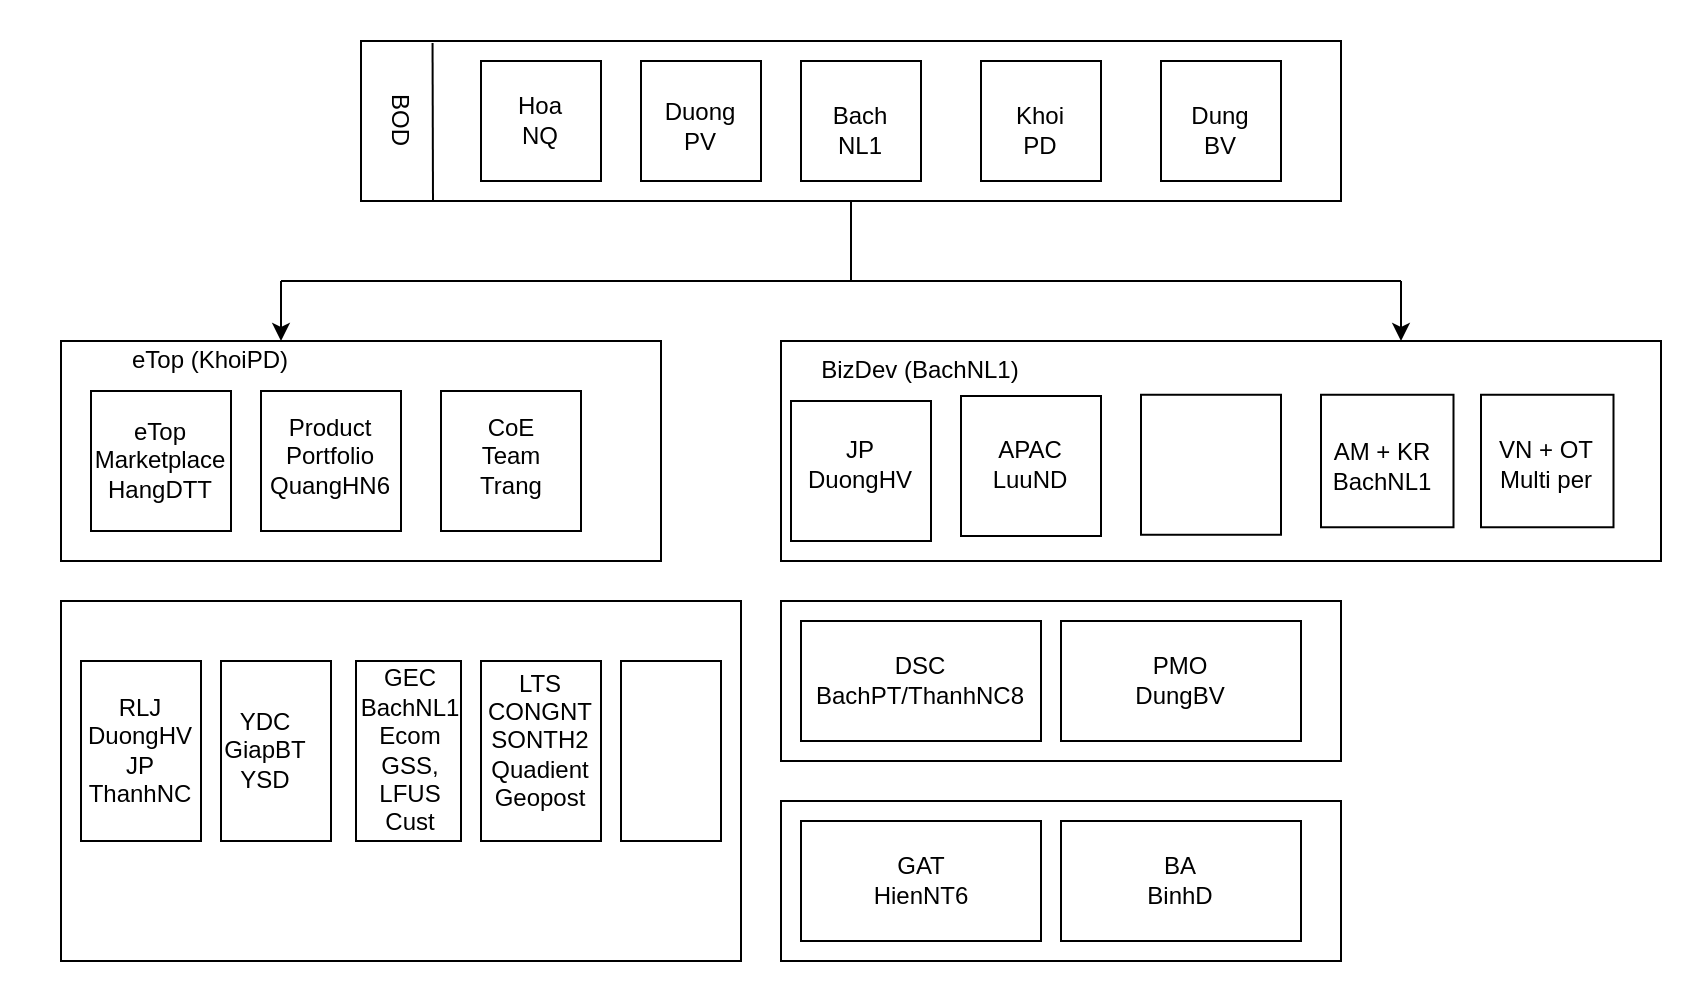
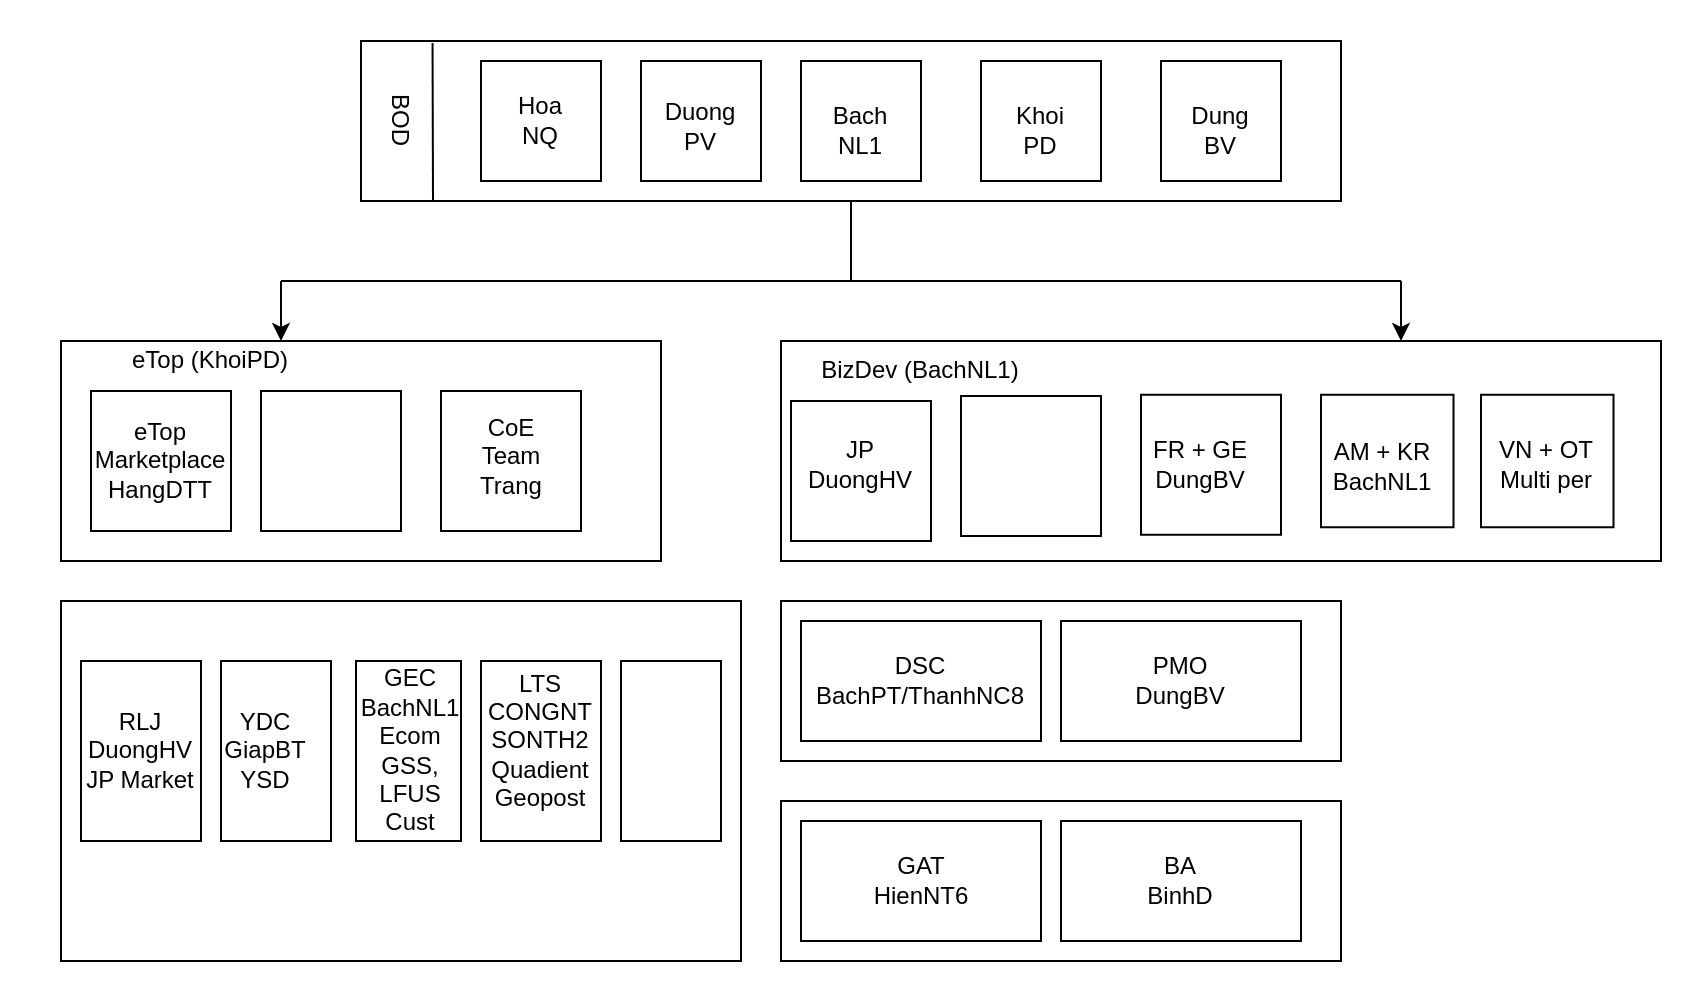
node "Product Portfolio QuangHN6": removed
node "APAC LuuND": removed
node "FR + GE DungBV": added
node "RLJ DuongHV JP ThanhNC": label "RLJ DuongHV JP ThanhNC" -> "RLJ DuongHV JP Market"
